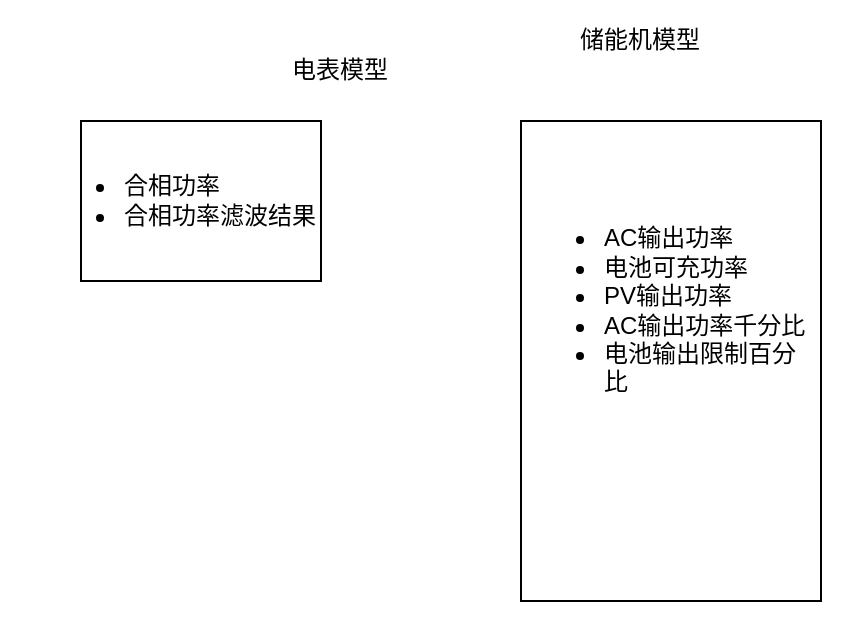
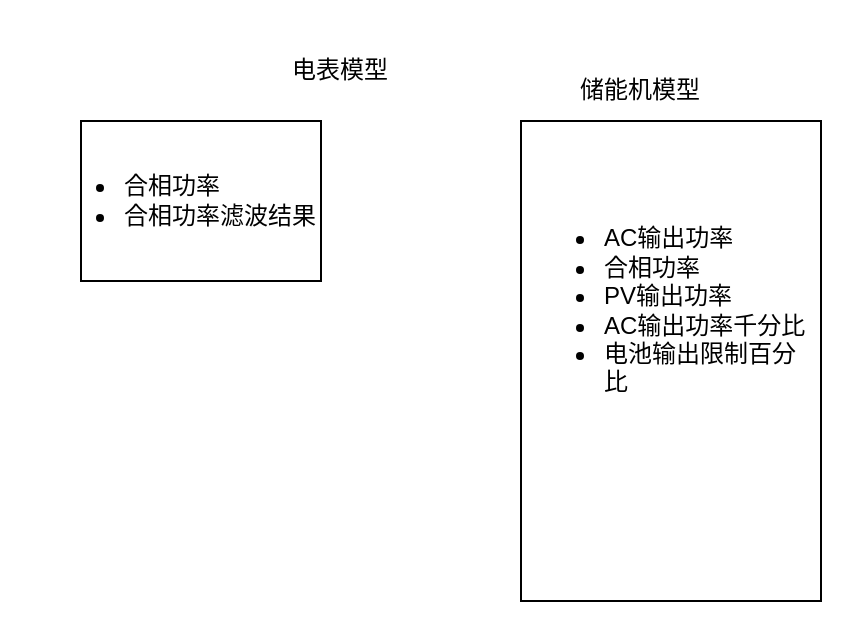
node "储能机模型": moved (641, 41) -> (641, 91)
node "AC输出功率 电池可充功率 PV输出功率 AC输出功率千分比 电池输出限制百分比": label "AC输出功率 电池可充功率 PV输出功率 AC输出功率千分比 电池输出限制百分比" -> "AC输出功率 合相功率 PV输出功率 AC输出功率千分比 电池输出限制百分比"
